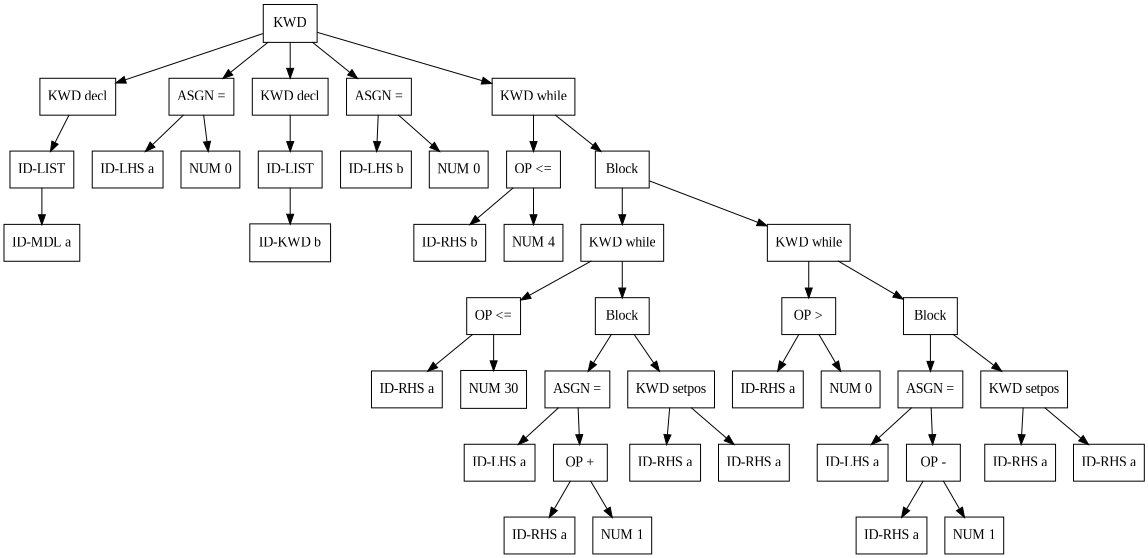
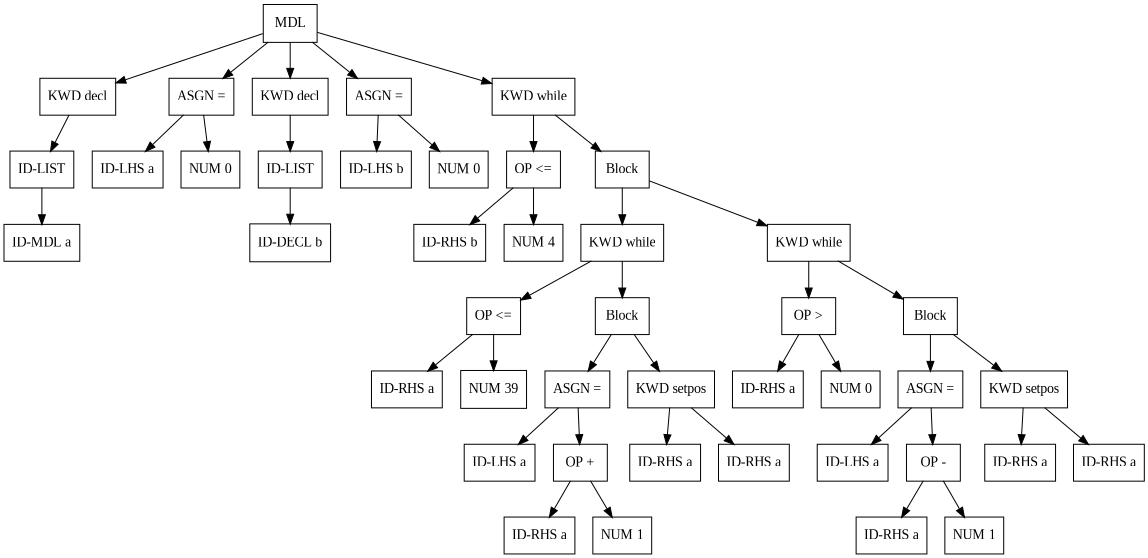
node "KWD": label "KWD" -> "MDL"
node "ID-KWD b": label "ID-KWD b" -> "ID-DECL b"
node "NUM 30": label "NUM 30" -> "NUM 39"
